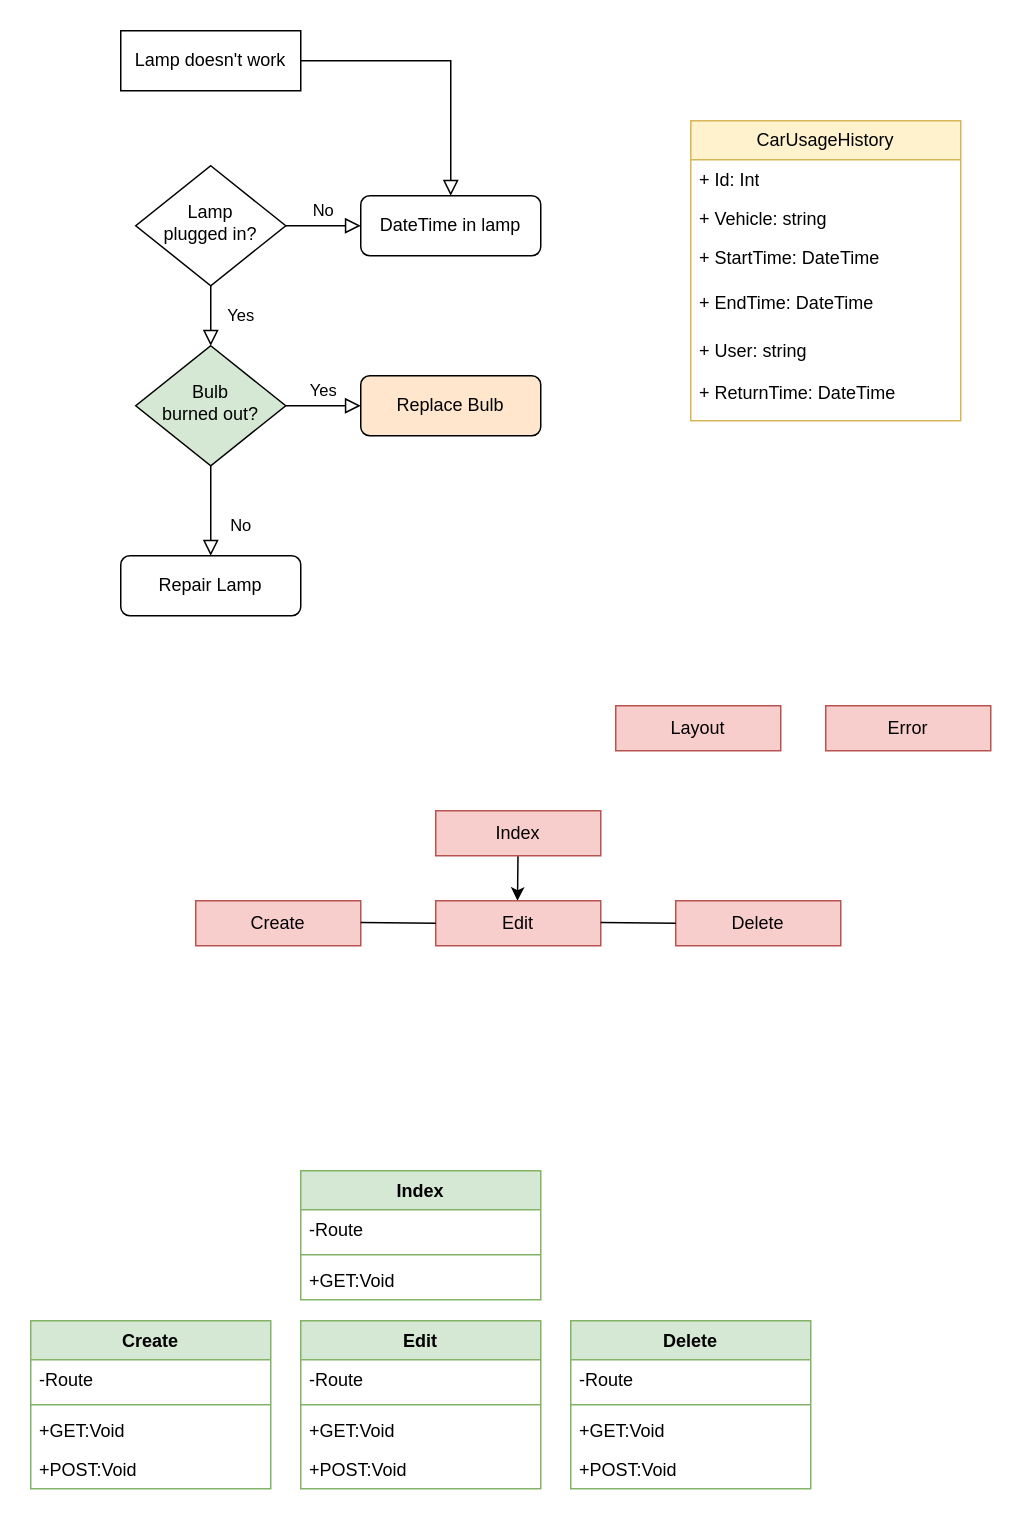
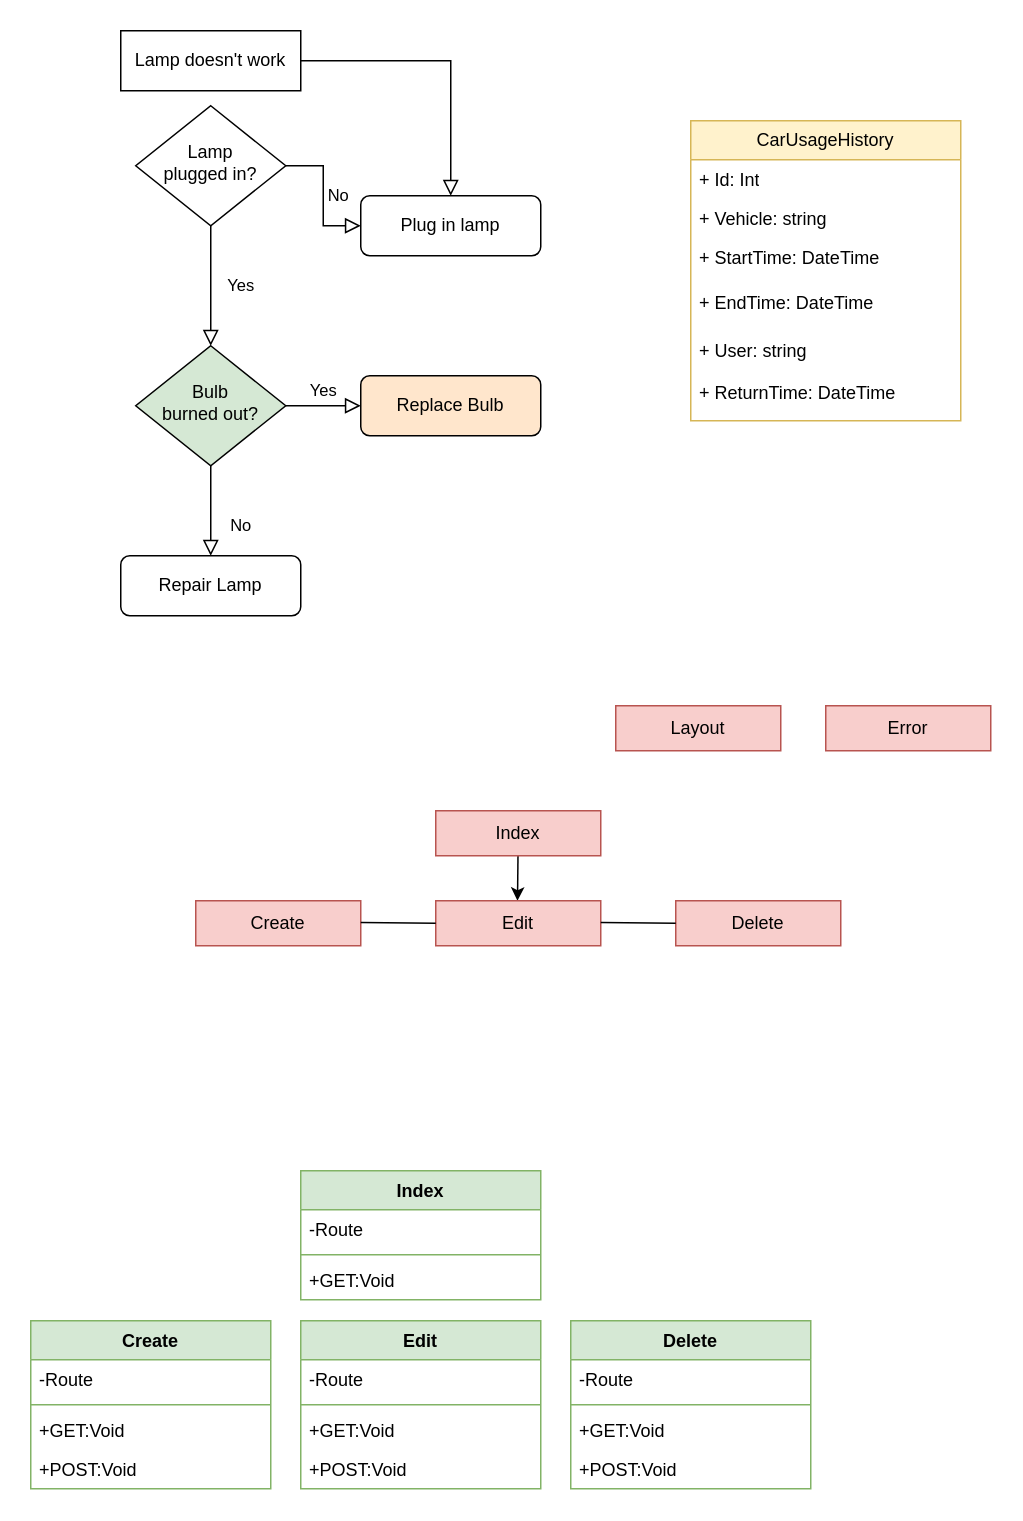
node "Lamp plugged in?": moved (211, 226) -> (211, 166)
node "DateTime in lamp": label "DateTime in lamp" -> "Plug in lamp"
